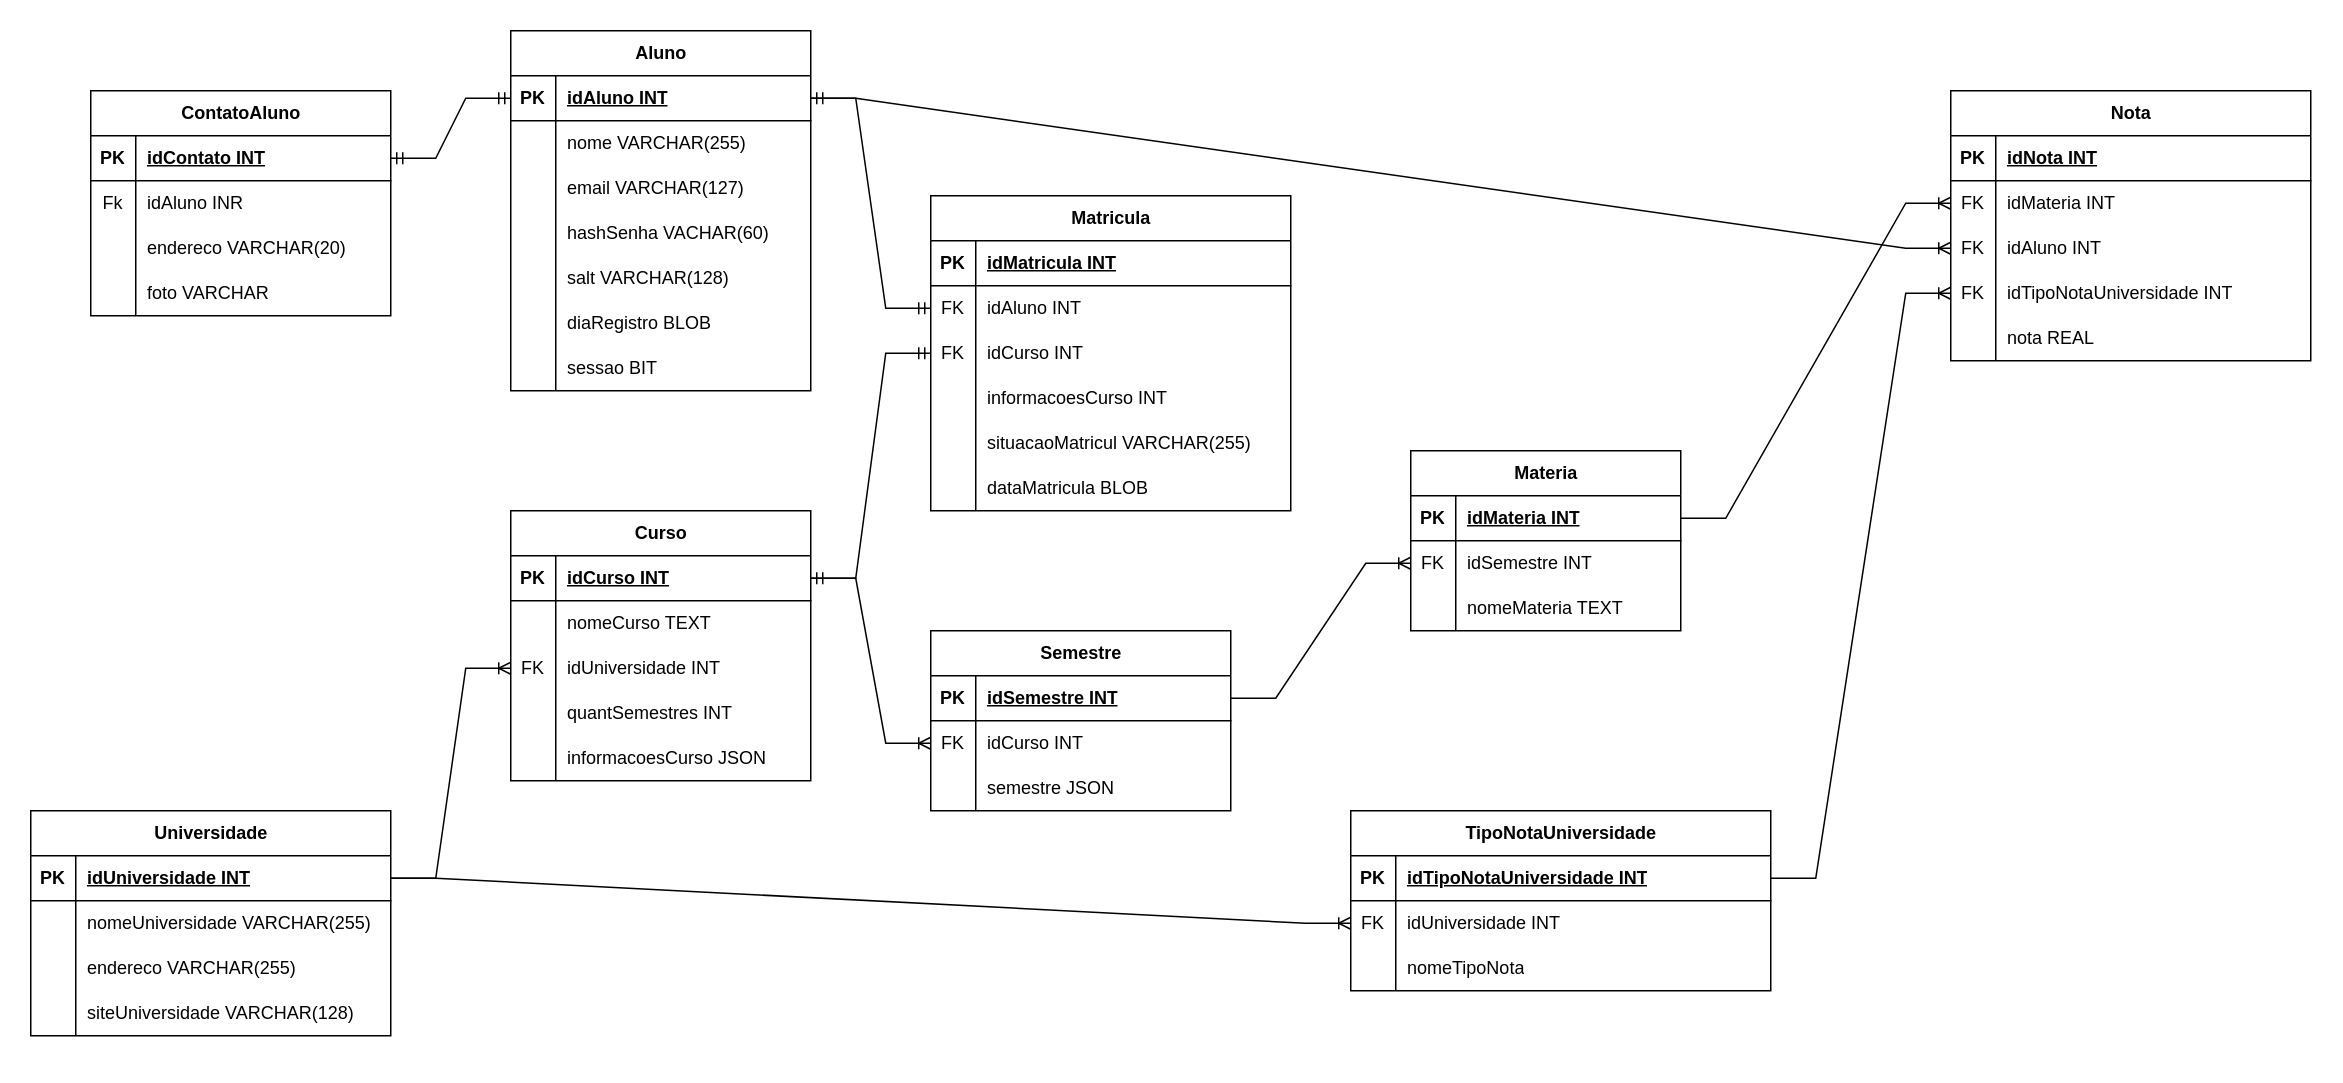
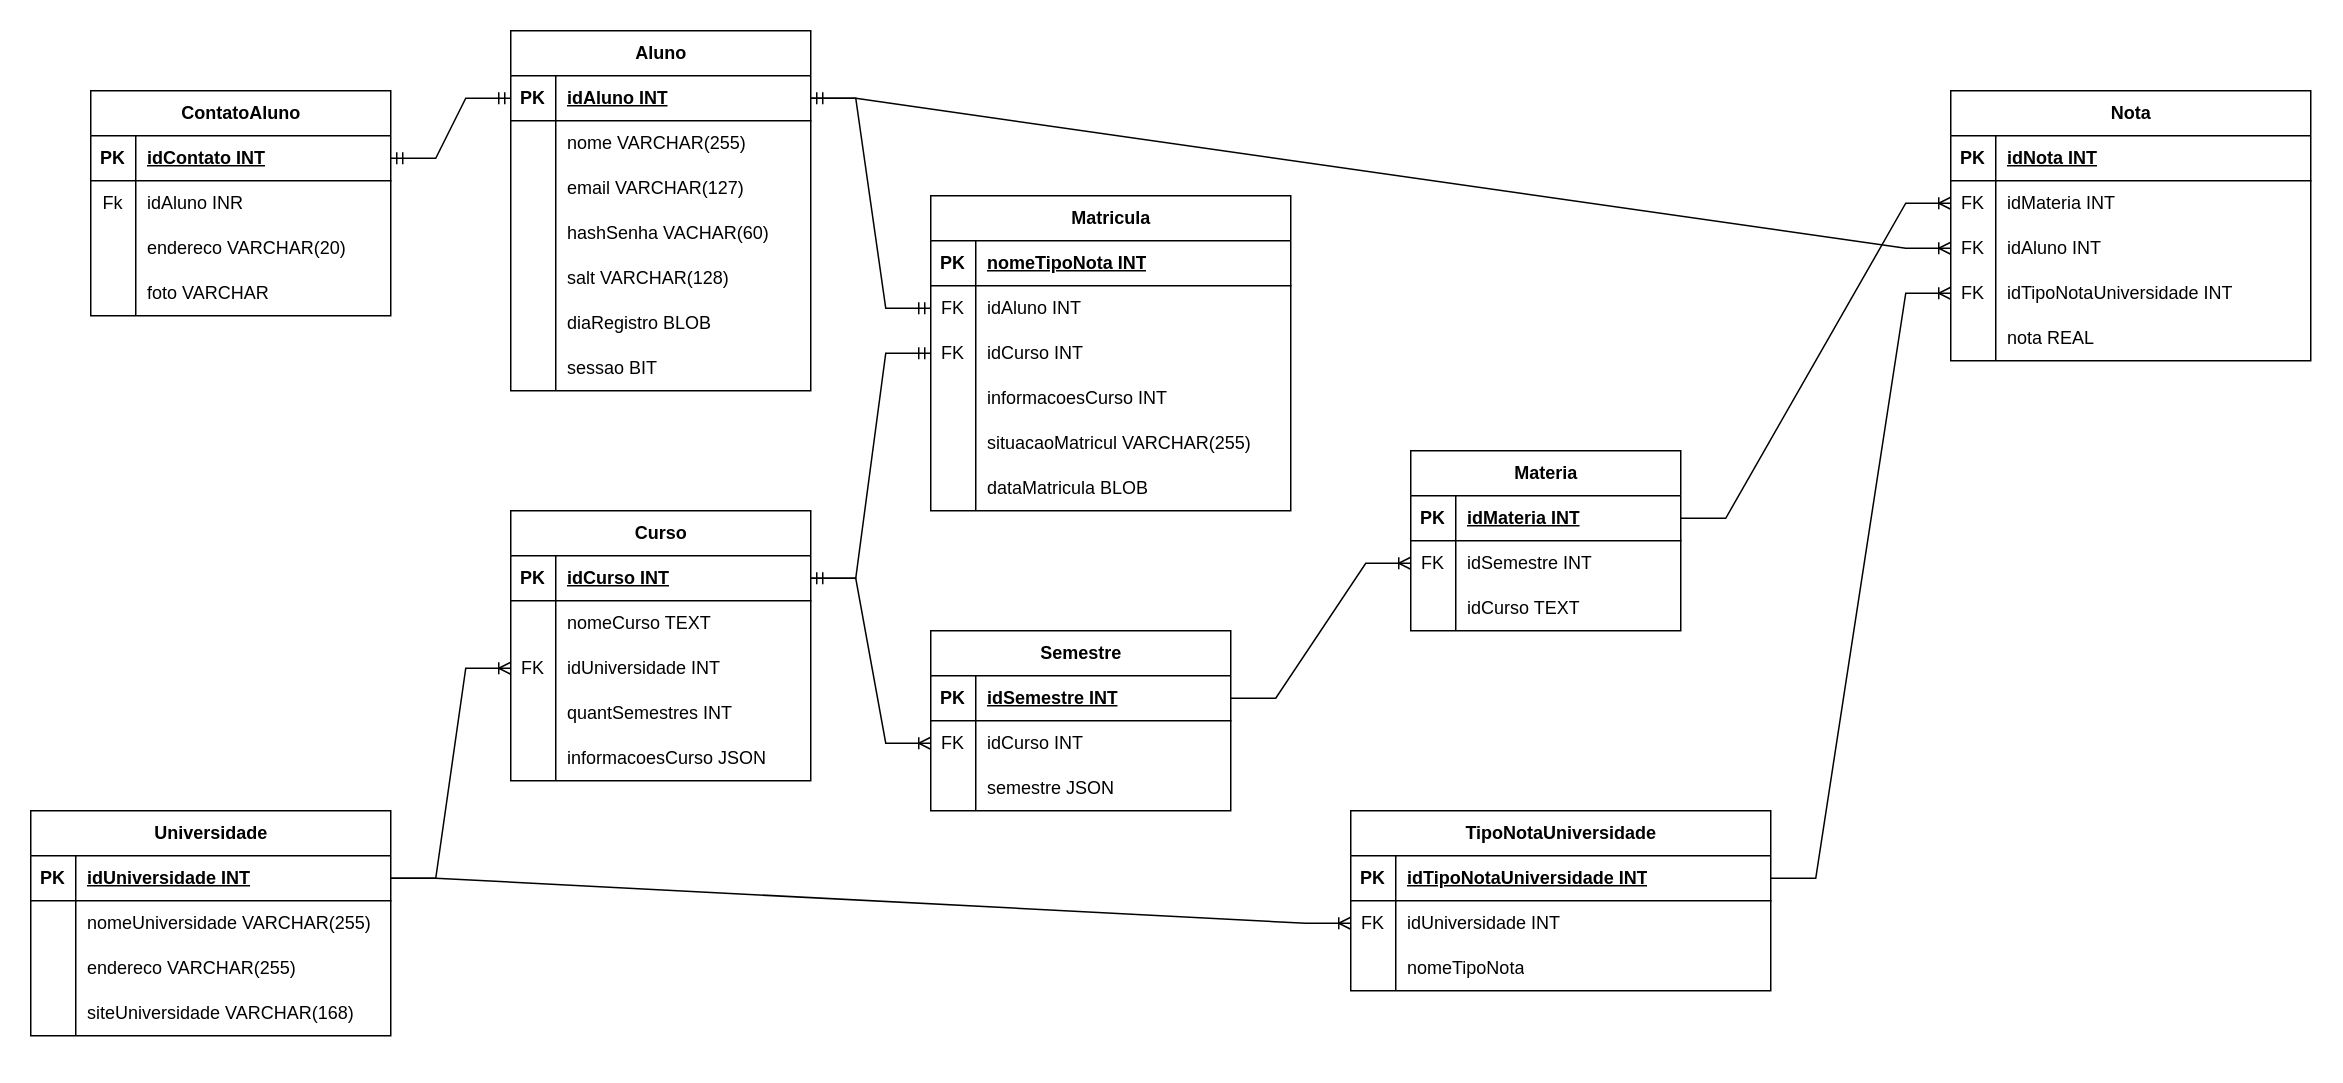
node "idMatricula INT": label "idMatricula INT" -> "nomeTipoNota INT"
node "nomeMateria TEXT": label "nomeMateria TEXT" -> "idCurso TEXT"
node "siteUniversidade VARCHAR(128)": label "siteUniversidade VARCHAR(128)" -> "siteUniversidade VARCHAR(168)"
